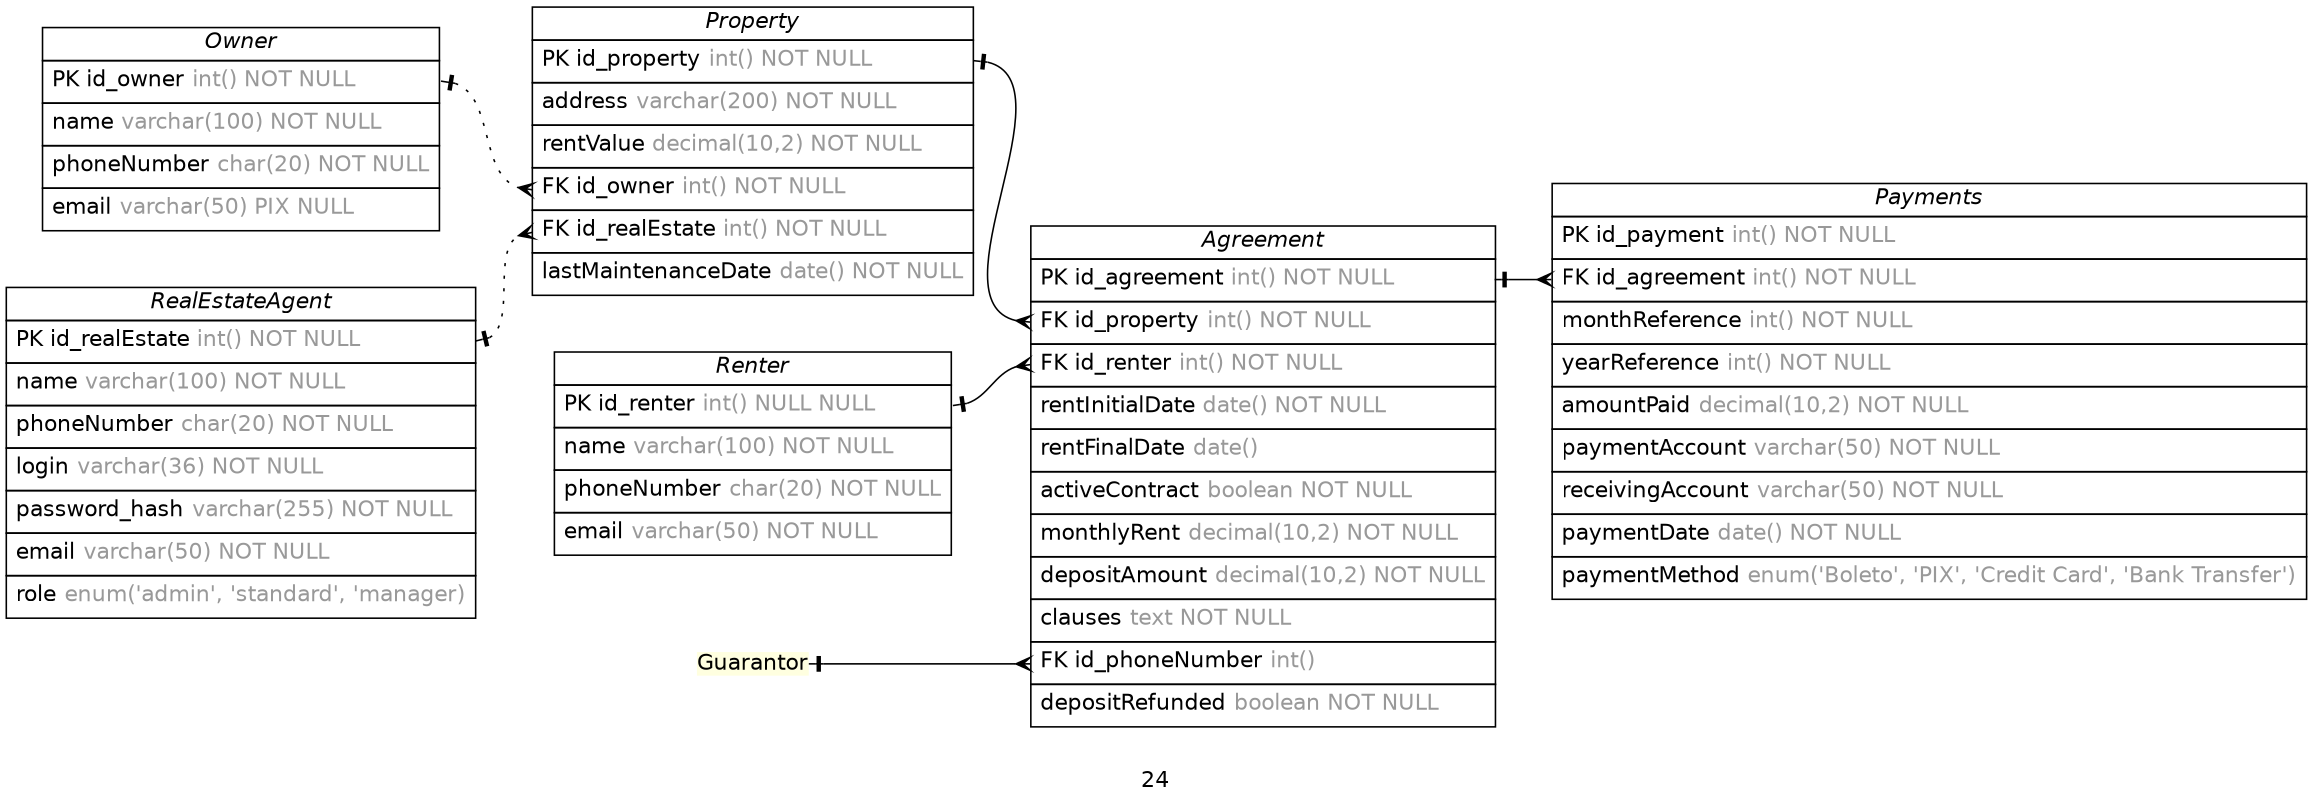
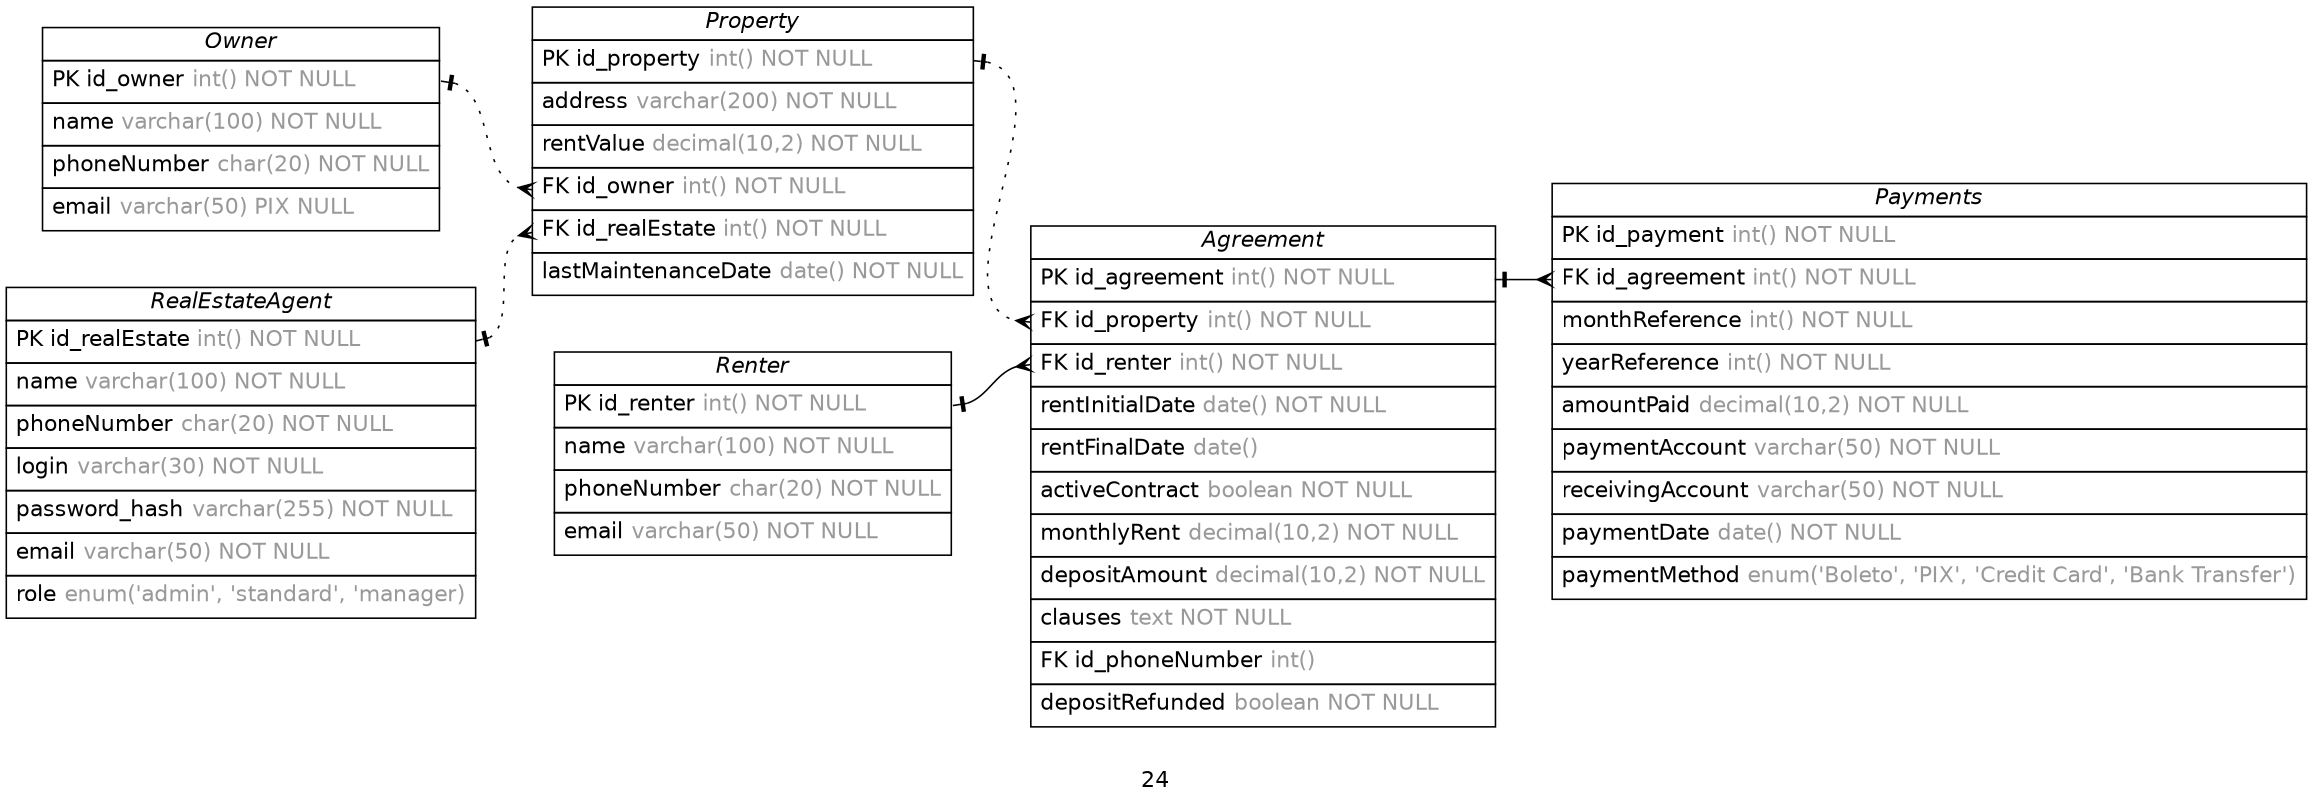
edge "Property" -- "Agreement": style solid -> dotted
node "Renter": text "int() NULL NULL" -> "int() NOT NULL"
node "RealEstateAgent": text "varchar(36) NOT NULL" -> "varchar(30) NOT NULL"
node "Guarantor": removed
